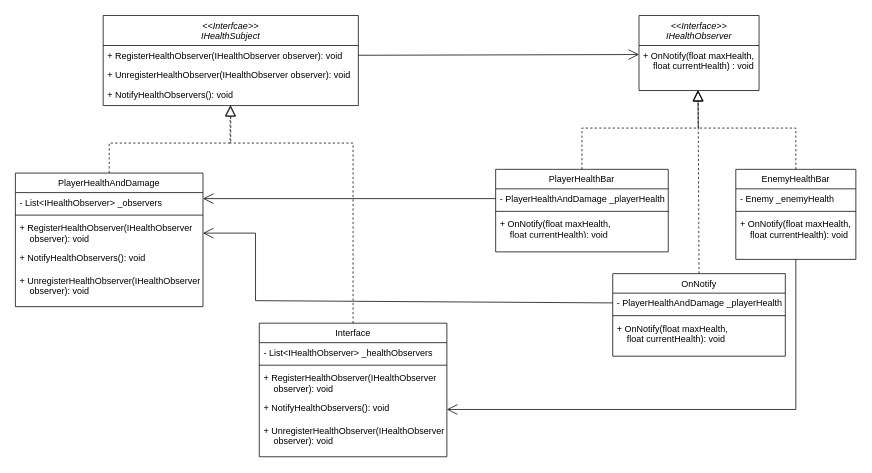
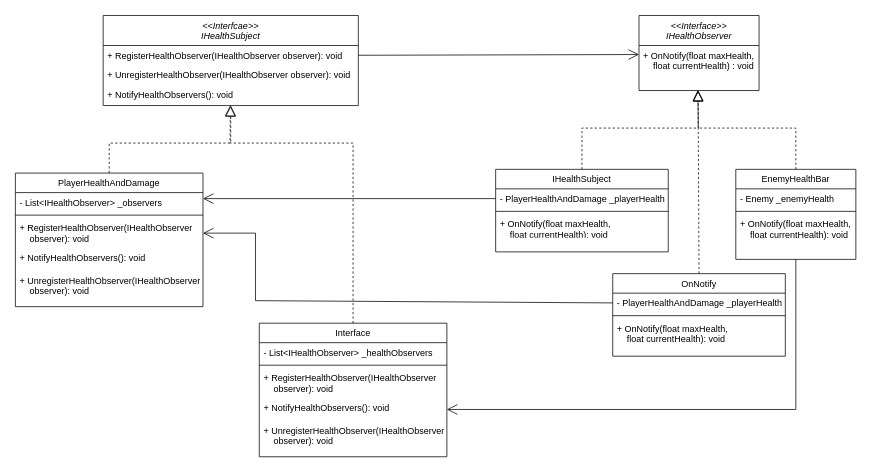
node "PlayerHealthBar": label "PlayerHealthBar" -> "IHealthSubject"
